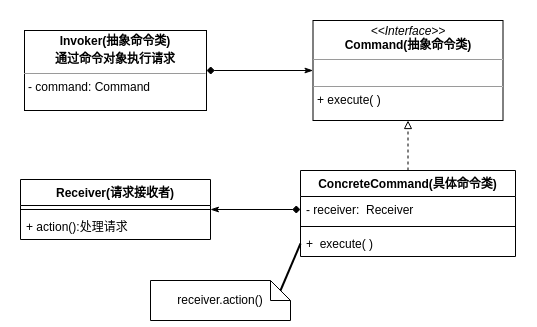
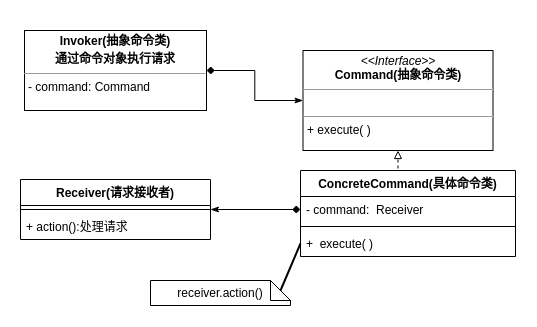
node "<<Interface>> Command(抽象命令类) + execute( )": moved (408, 71) -> (398, 101)
node "- receiver: Receiver": label "- receiver: Receiver" -> "- command: Receiver"
node "receiver.action()": size 140x40 -> 140x25
